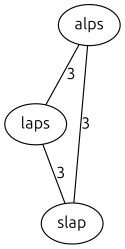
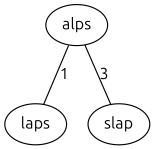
edge "alps" -- "laps": label "3" -> "1"
edge "laps" -- "slap": removed, label "3"
